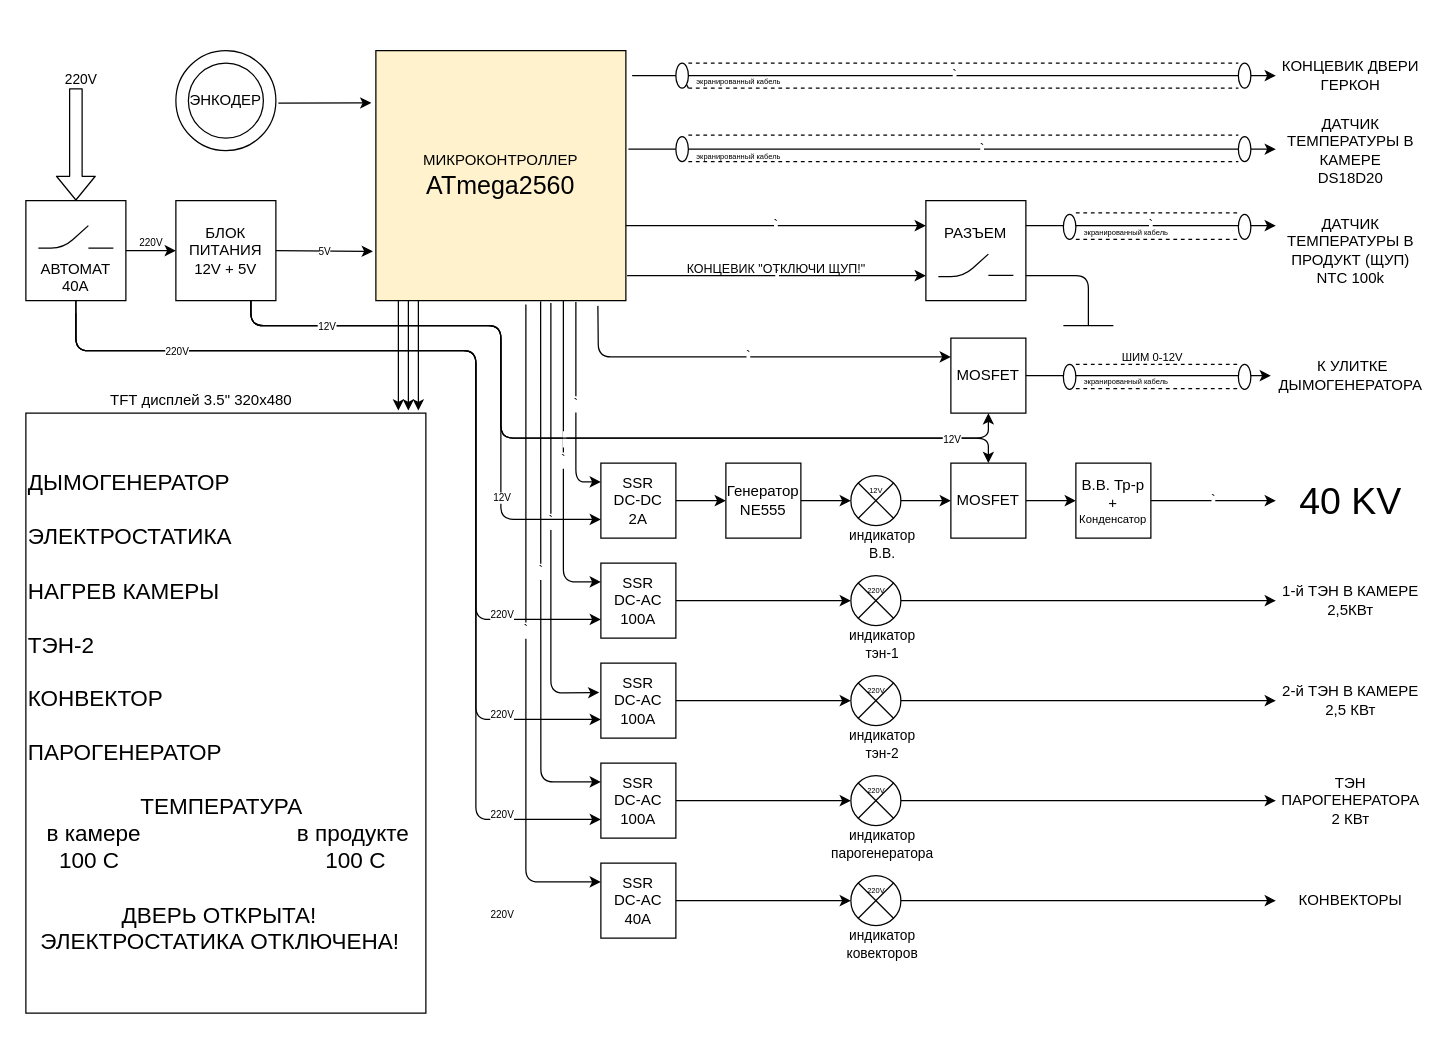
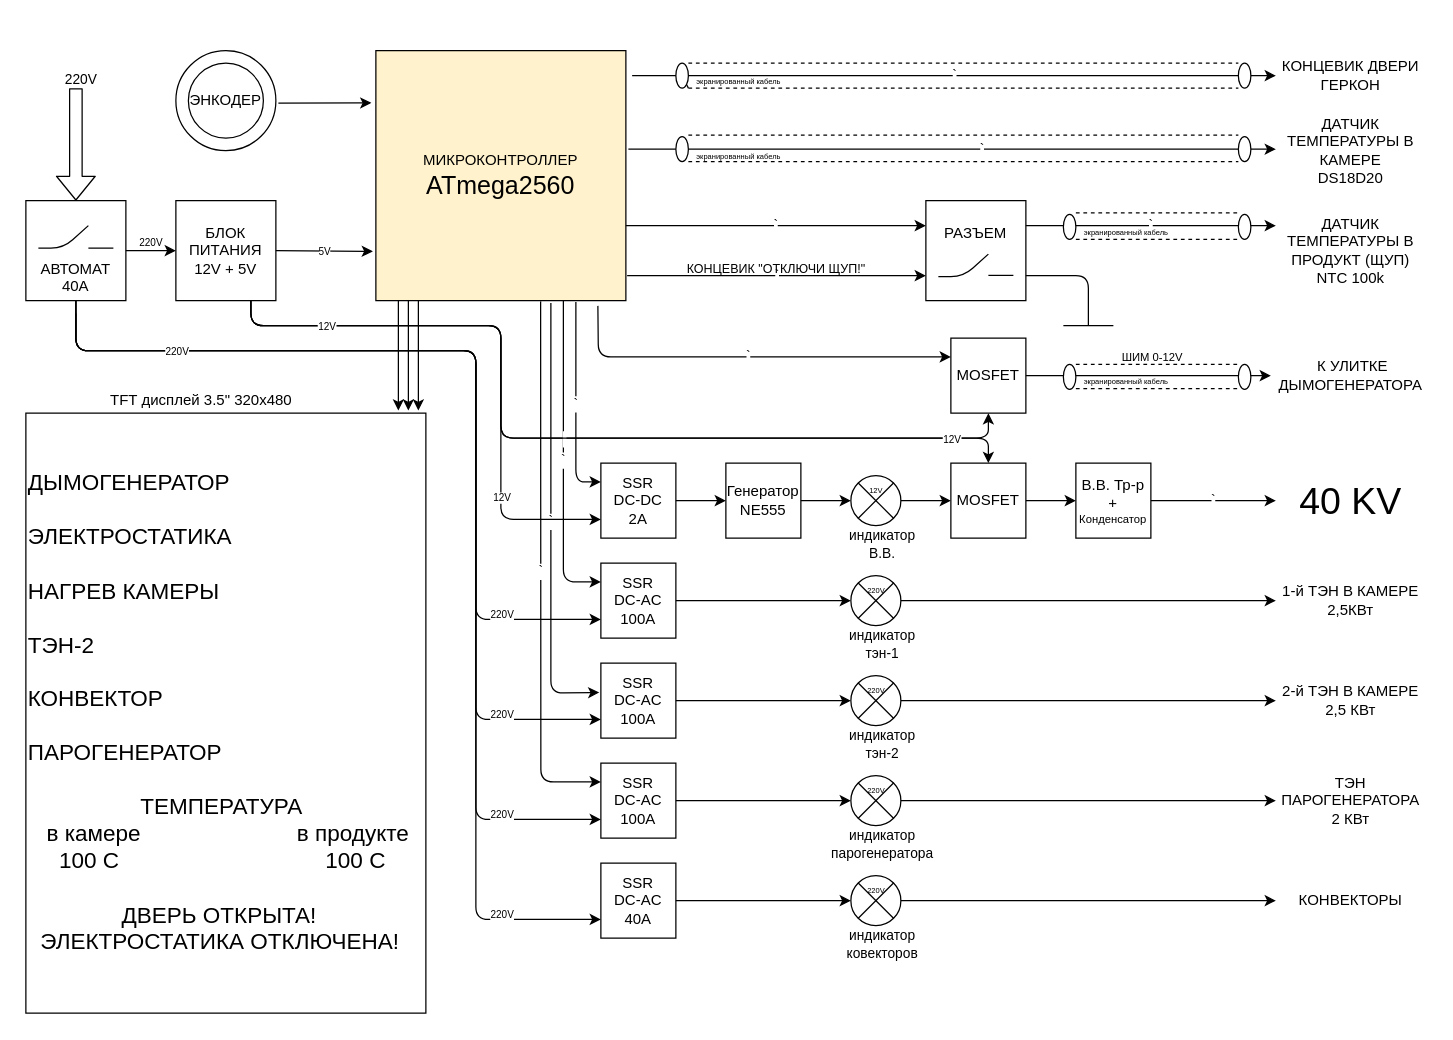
edge "МИКРОКОНТРОЛЛЕР ATmega2560" -> "SSR DC-AC 40A": removed, label "`"
edge "АВТОМАТ 40А" -> "SSR DC-AC 40A": added
